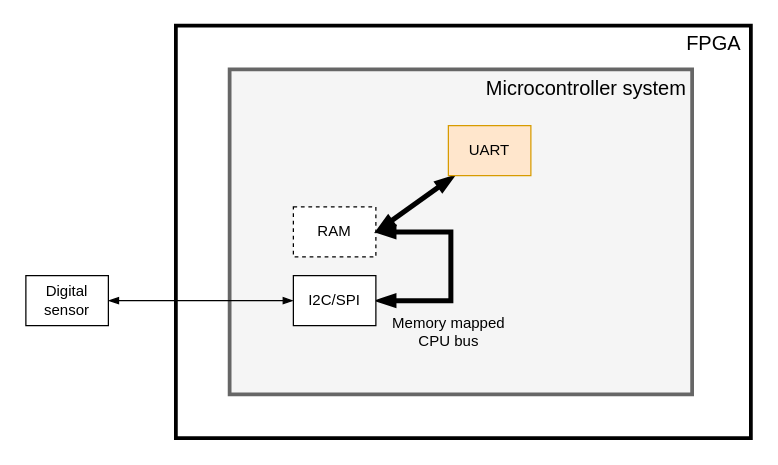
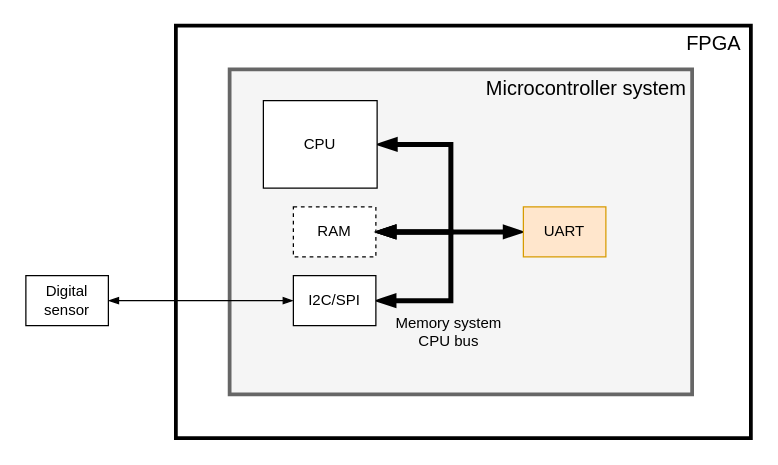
node "CPU": added
node "UART": moved (489, 151) -> (564, 232)
edge "CPU" -- "RAM": added
node "Memory mapped CPU bus": label "Memory mapped CPU bus" -> "Memory system CPU bus"
